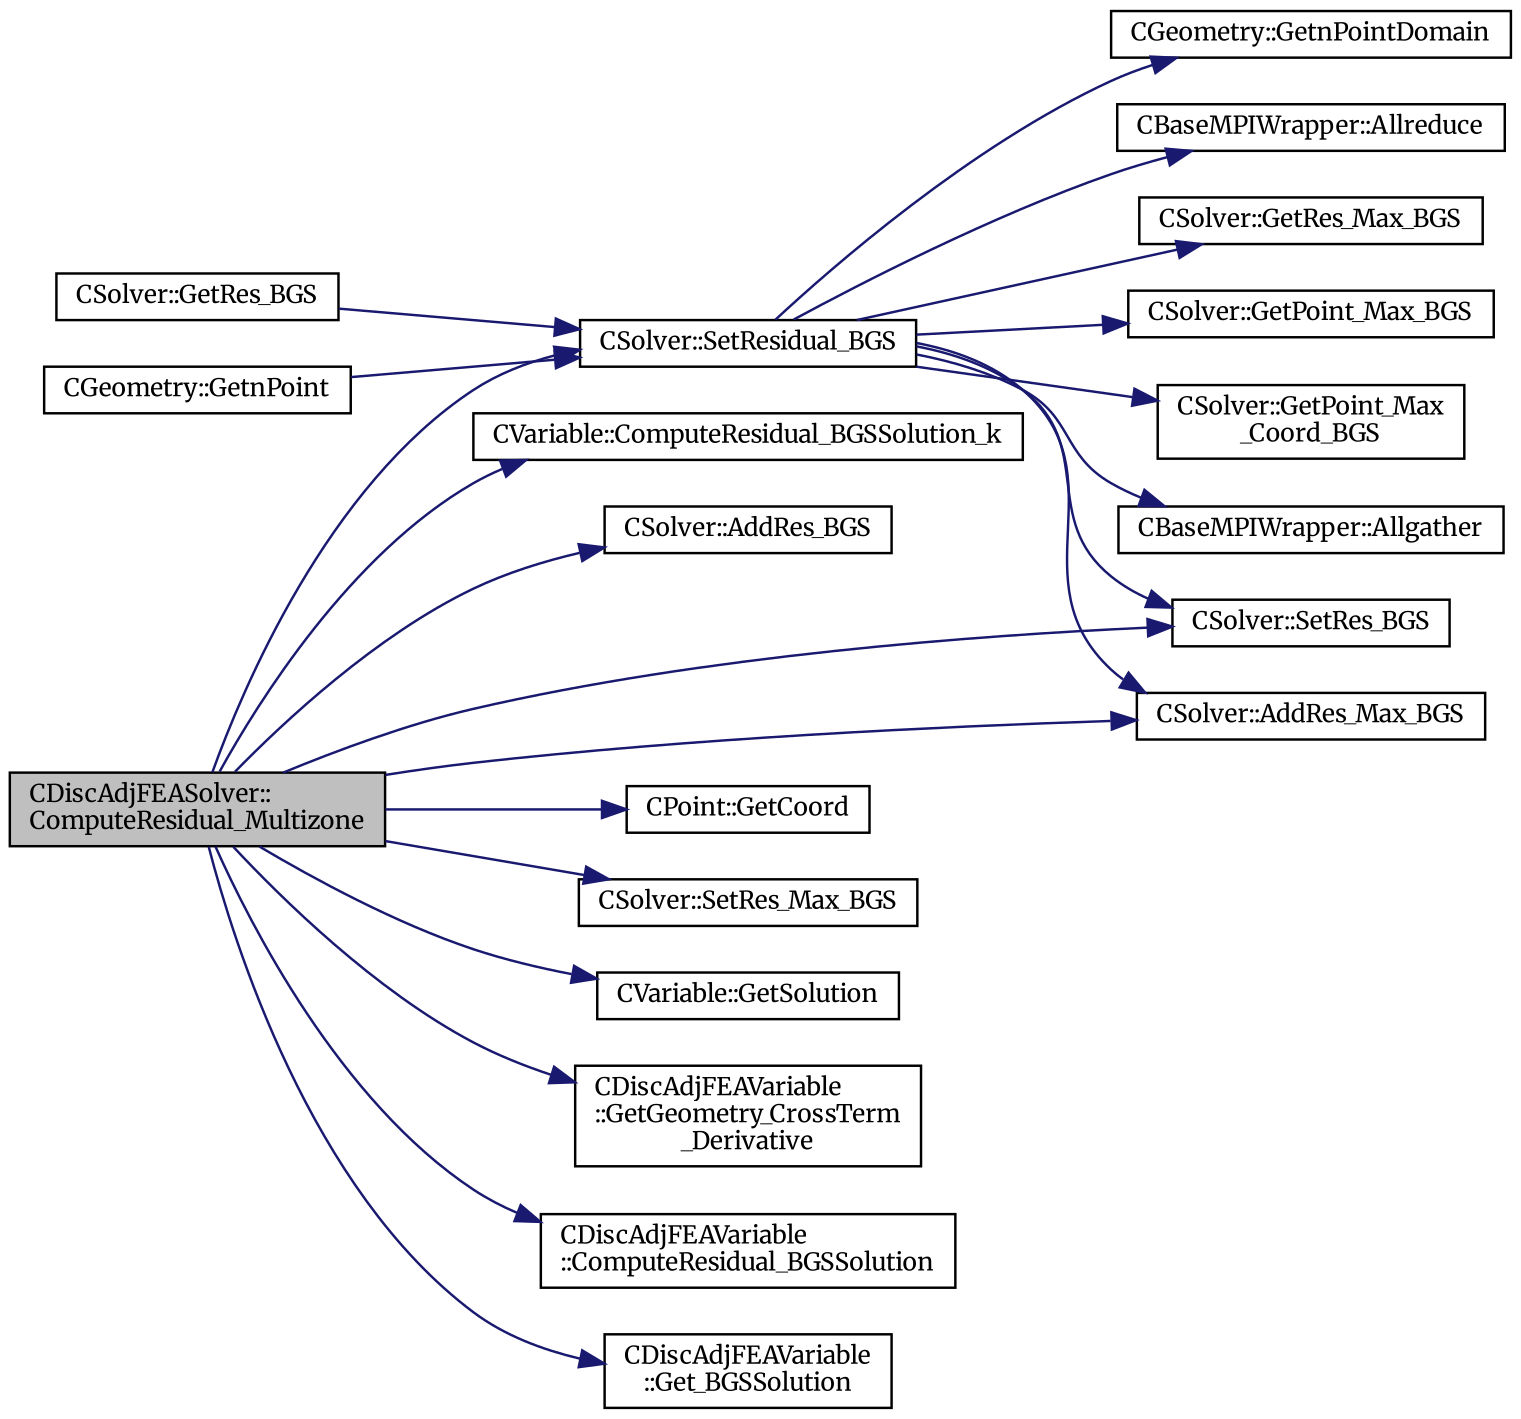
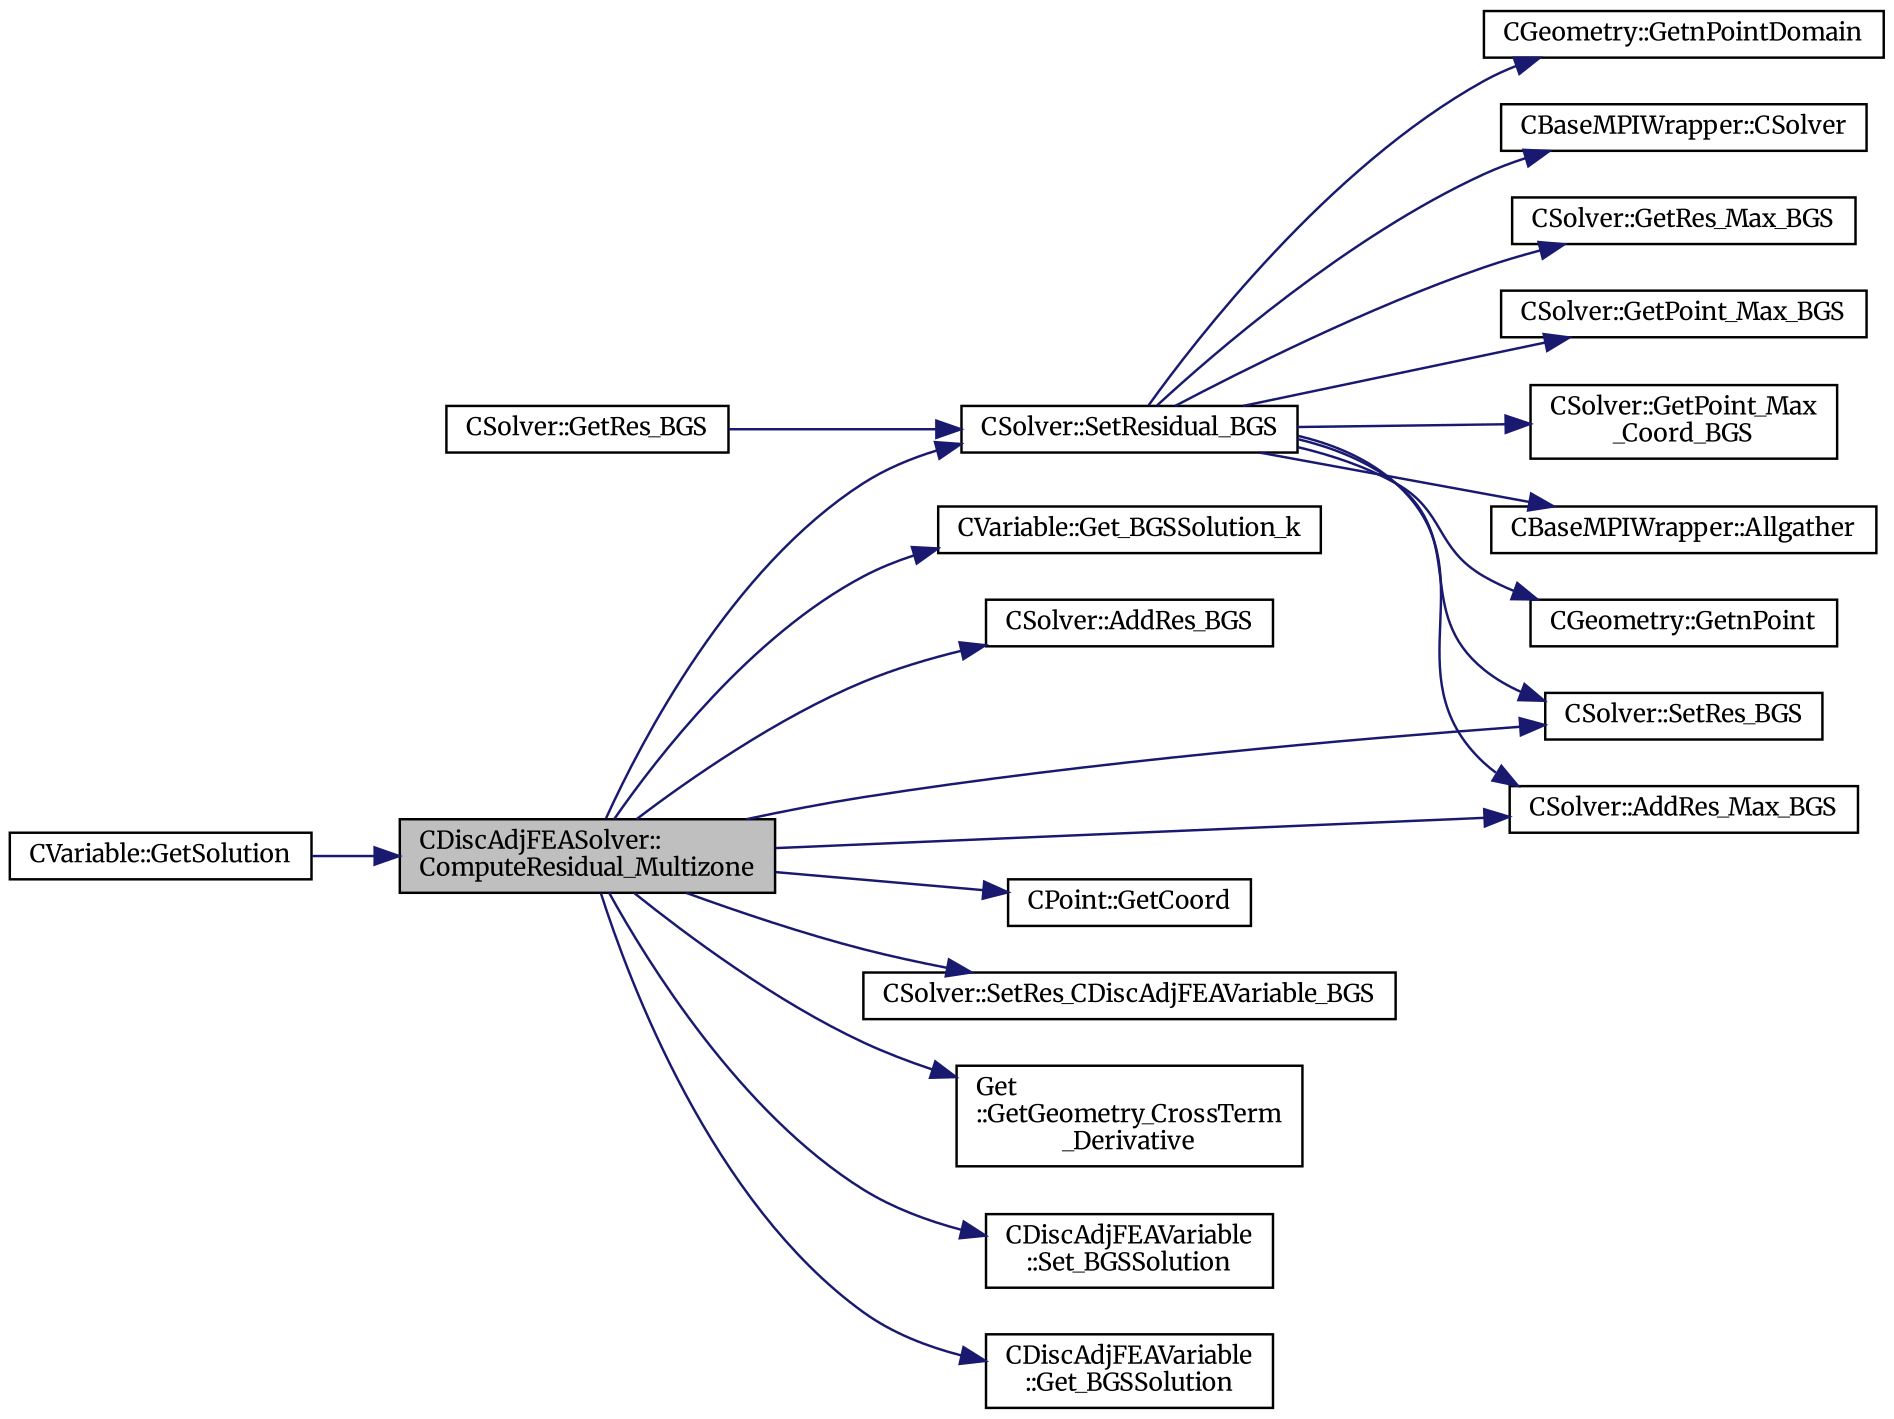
node "CBaseMPIWrapper::Allreduce": label "CBaseMPIWrapper::Allreduce" -> "CBaseMPIWrapper::CSolver"
edge "CGeometry::GetnPoint" -> "CSolver::SetResidual_BGS": reversed
node "CVariable::ComputeResidual_BGSSolution_k": label "CVariable::ComputeResidual_BGSSolution_k" -> "CVariable::Get_BGSSolution_k"
node "CSolver::SetRes_Max_BGS": label "CSolver::SetRes_Max_BGS" -> "CSolver::SetRes_CDiscAdjFEAVariable_BGS"
edge "CDiscAdjFEASolver:: ComputeResidual_Multizone" -> "CVariable::GetSolution": reversed
node "CDiscAdjFEAVariable ::GetGeometry_CrossTerm _Derivative": label "CDiscAdjFEAVariable ::GetGeometry_CrossTerm _Derivative" -> "Get ::GetGeometry_CrossTerm _Derivative"
node "CDiscAdjFEAVariable ::ComputeResidual_BGSSolution": label "CDiscAdjFEAVariable ::ComputeResidual_BGSSolution" -> "CDiscAdjFEAVariable ::Set_BGSSolution"
